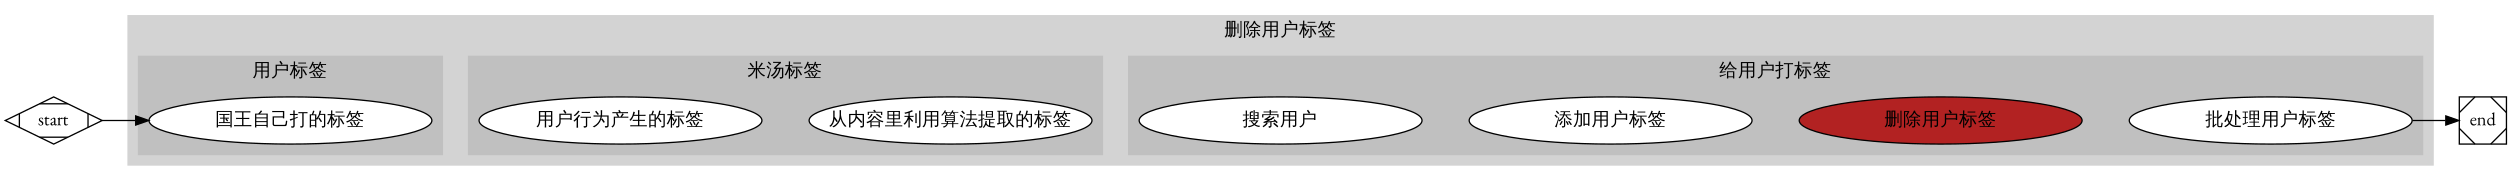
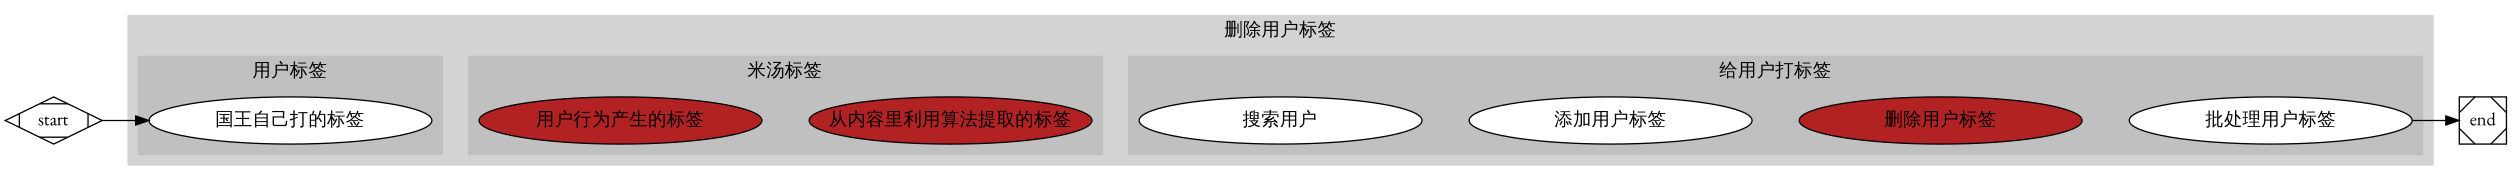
node "用户行为产生的标签": fillcolor white -> firebrick
node "从内容里利用算法提取的标签": fillcolor white -> firebrick
